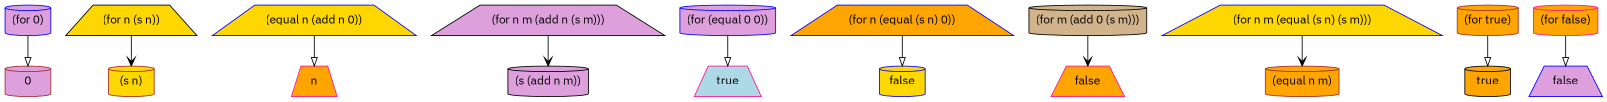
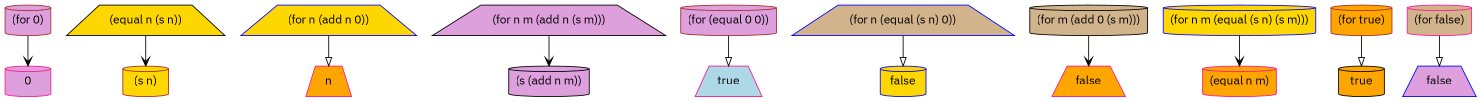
node "(for 0)": color blue -> brown
node "(for n (s n))": label "(for n (s n))" -> "(equal n (s n))"
node "(equal n (add n 0))": label "(equal n (add n 0))" -> "(for n (add n 0))"
node "(for (equal 0 0))": color blue -> brown
node "(for n (equal (s n) 0))": fillcolor orange -> tan
node "(for n m (equal (s n) (s m)))": shape trapezium -> cylinder
node "(for false)": fillcolor orange -> tan
edge "(for 0)" -> "0": arrowhead onormal -> vee
node "0": color brown -> deeppink
node "(equal n m)": color brown -> deeppink
